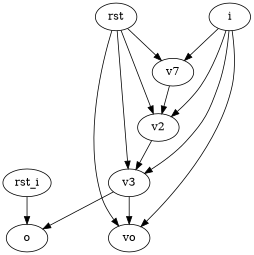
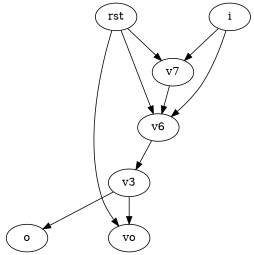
edge "rst" -> "v3": removed
edge "i" -> "v3": removed
node "v2": label "v2" -> "v6"
edge "i" -> "vo": removed
node "rst_i": removed
